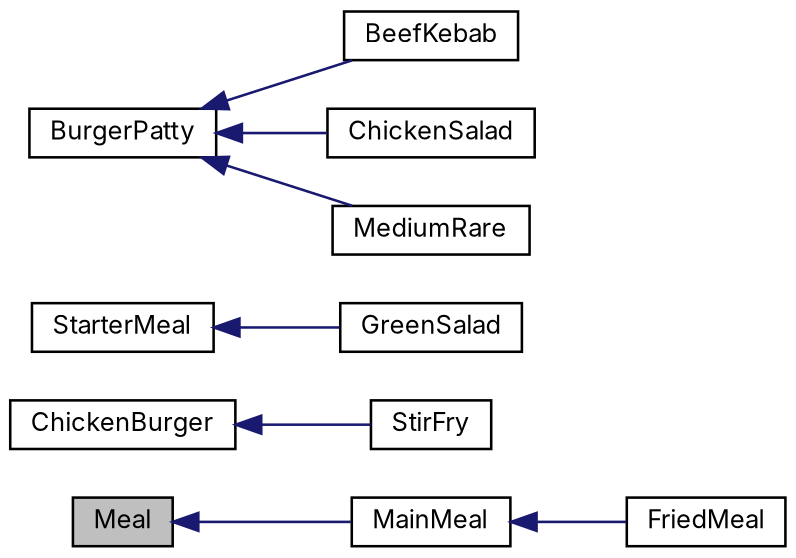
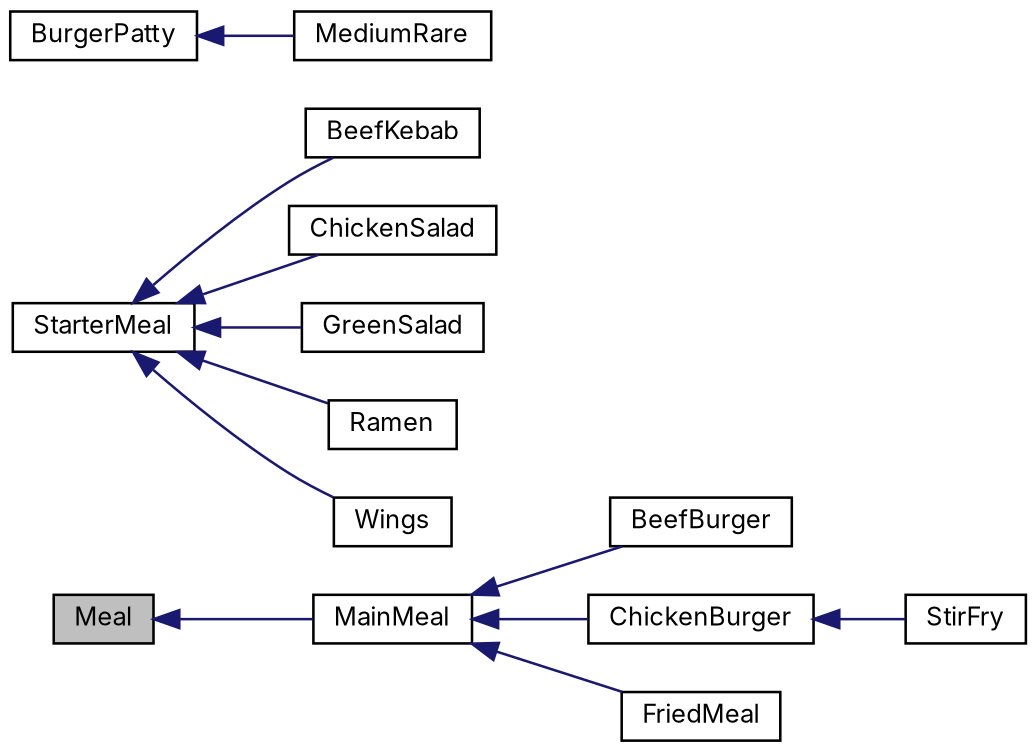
edge "BeefKebab" -> "BurgerPatty": now "BeefKebab" -> "StarterMeal"
edge "ChickenSalad" -> "BurgerPatty": now "ChickenSalad" -> "StarterMeal"
node "Ramen": added
node "Wings": added
node "BeefBurger": added
edge "ChickenBurger" -> "MainMeal": added
